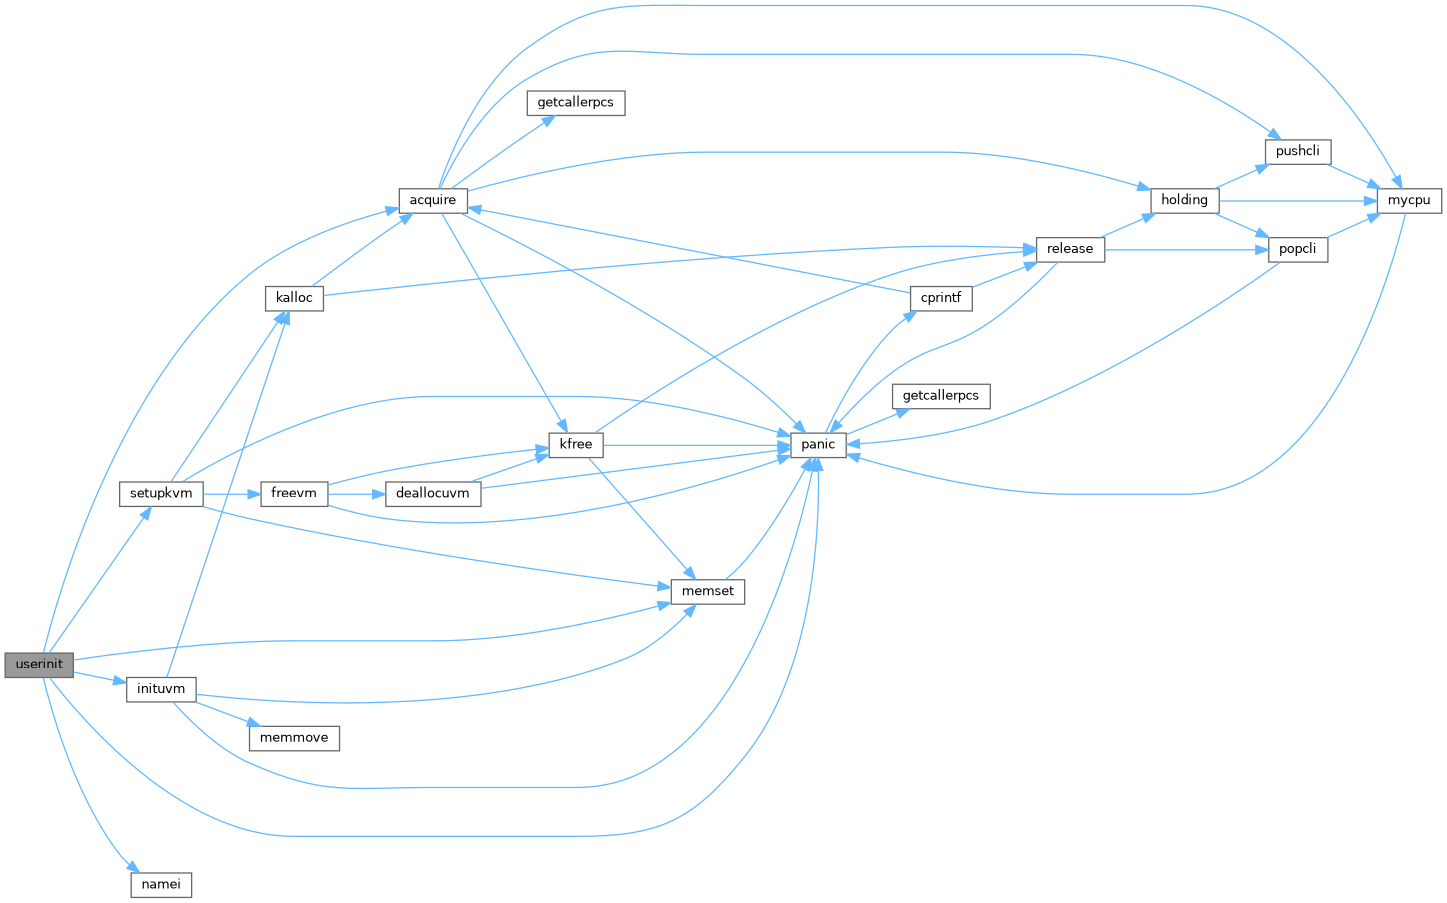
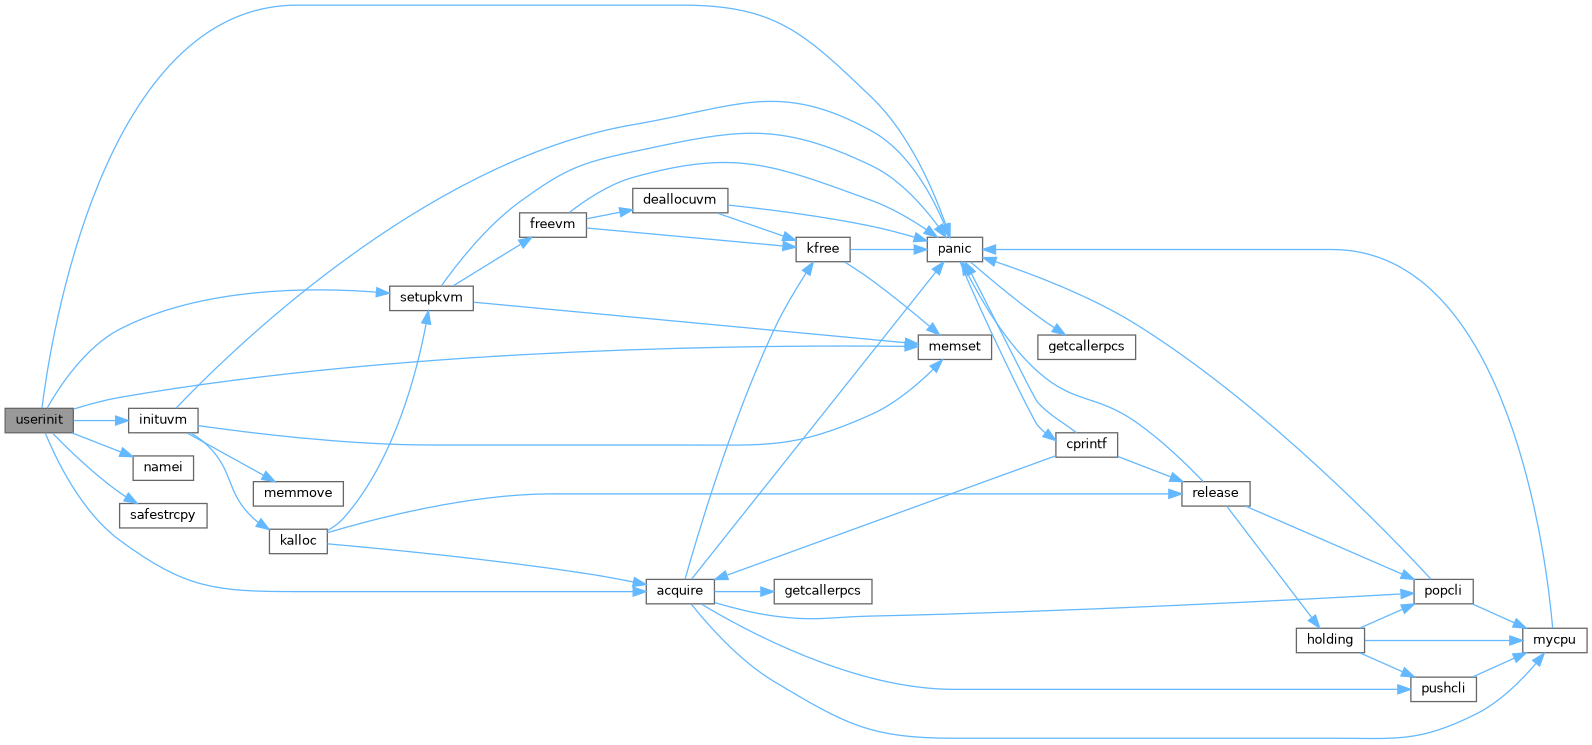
edge "acquire" -> "holding": now "acquire" -> "popcli"
edge "kfree" -> "release": removed
edge "setupkvm" -> "kalloc": reversed
node "safestrcpy": added
edge "memset" -> "panic": now "cprintf" -> "panic"
